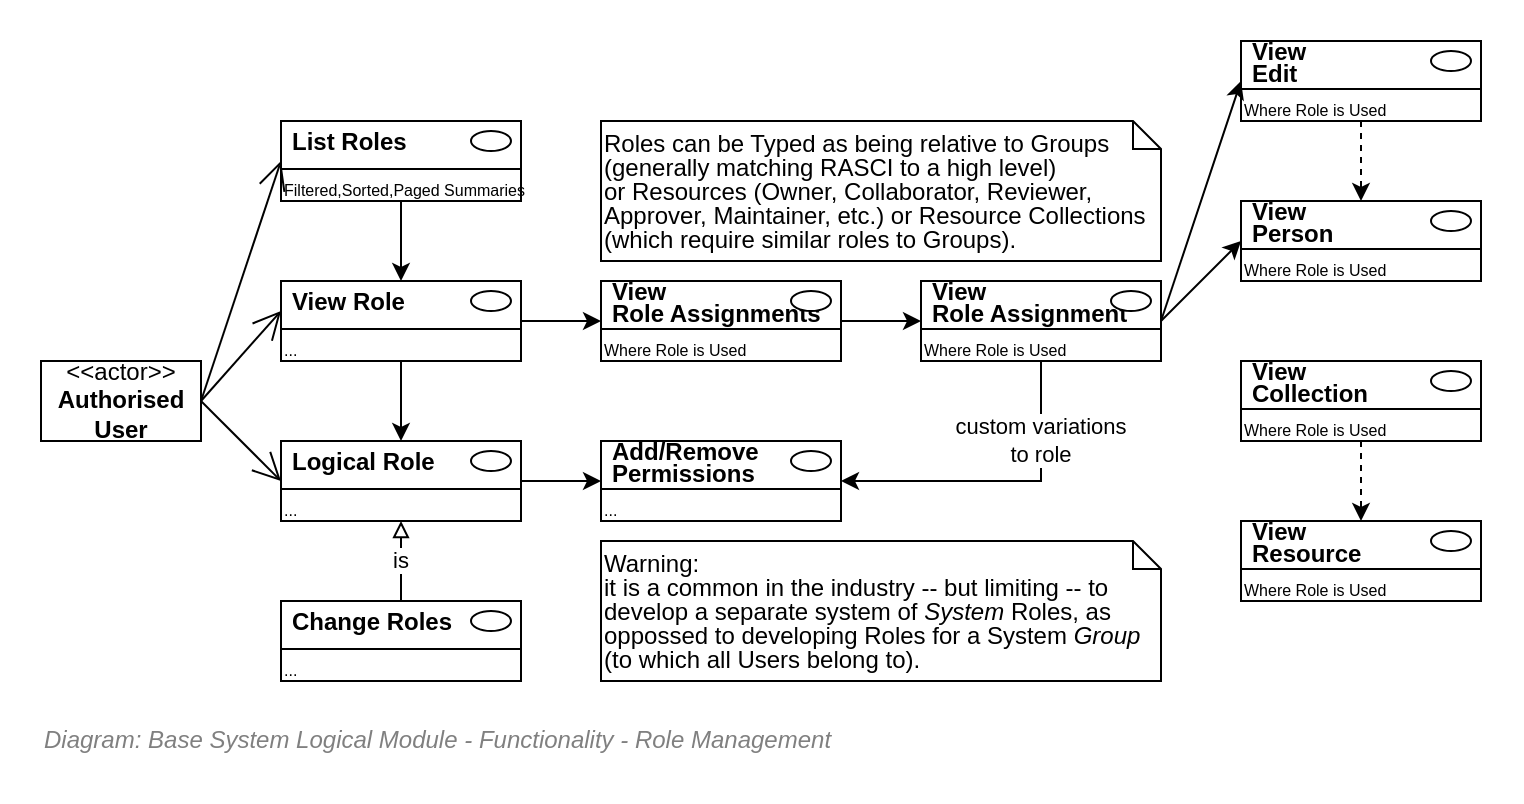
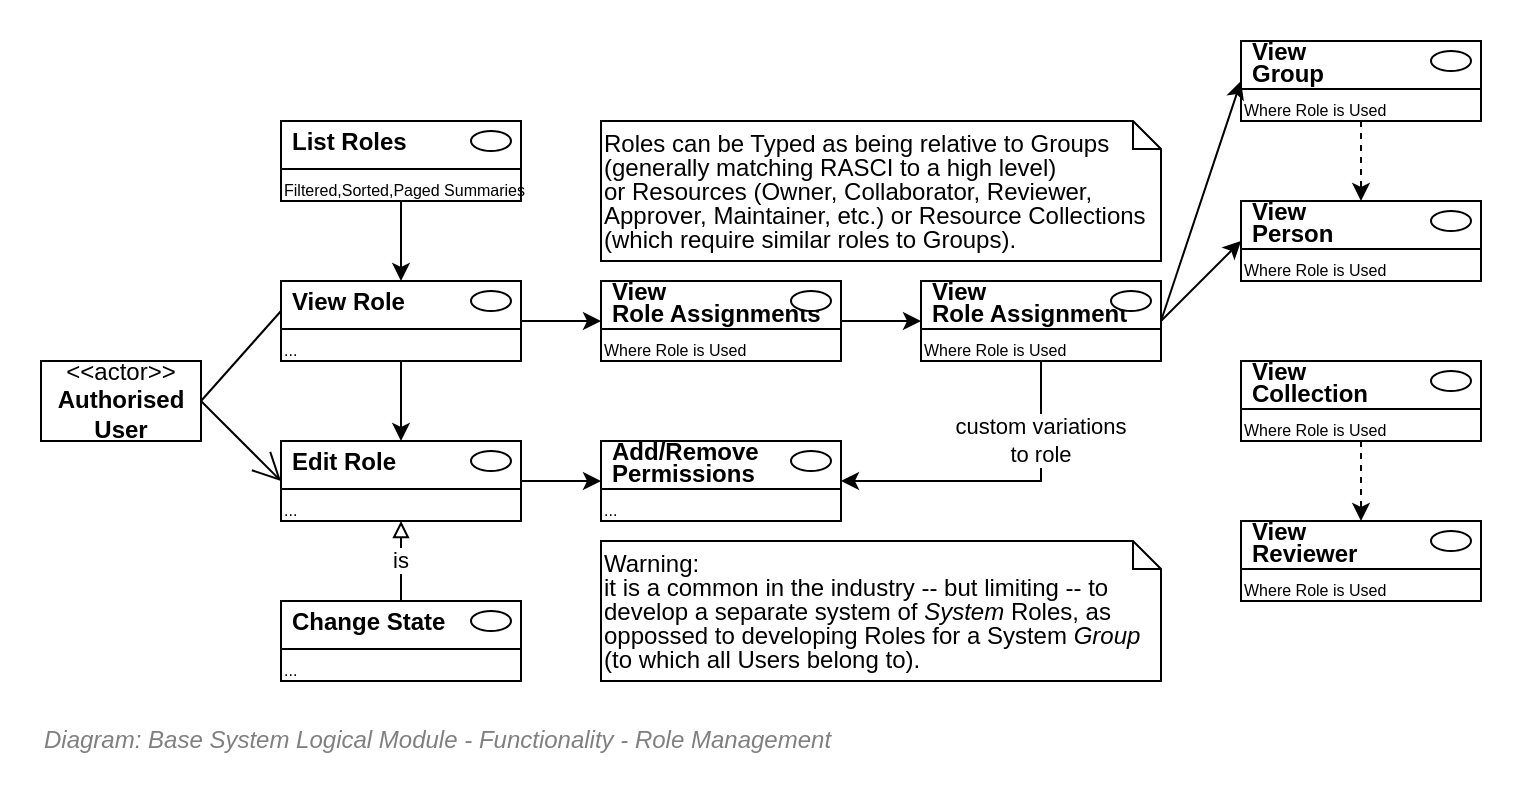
node "View Edit": label "View Edit" -> "View Group"
edge "<<actor>> Authorised User" -> "List Roles": removed
edge "<<actor>> Authorised User" -> "View Role": arrowhead open -> none
node "Logical Role": label "Logical Role" -> "Edit Role"
node "View Resource": label "View Resource" -> "View Reviewer"
node "Change Roles": label "Change Roles" -> "Change State"
